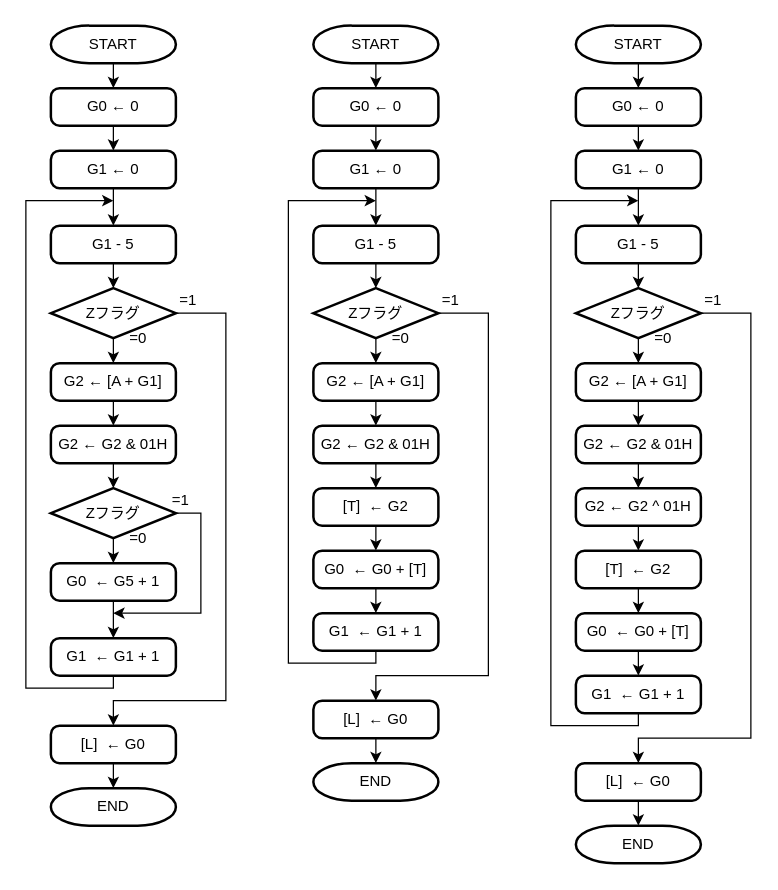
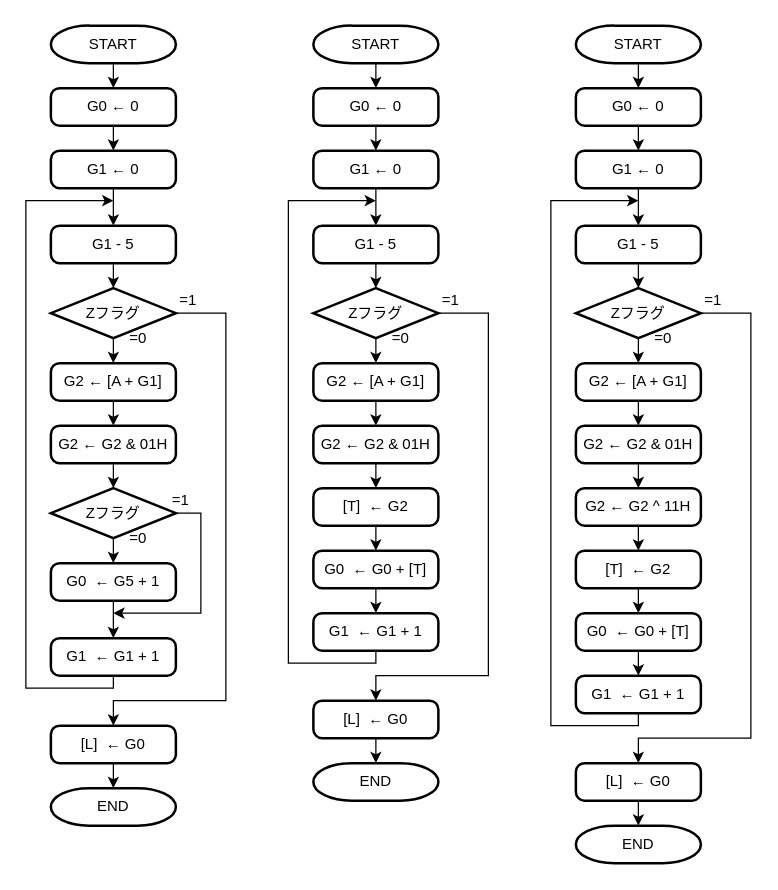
node "G2 ← G2 ^ 01H": label "G2 ← G2 ^ 01H" -> "G2 ← G2 ^ 11H"
